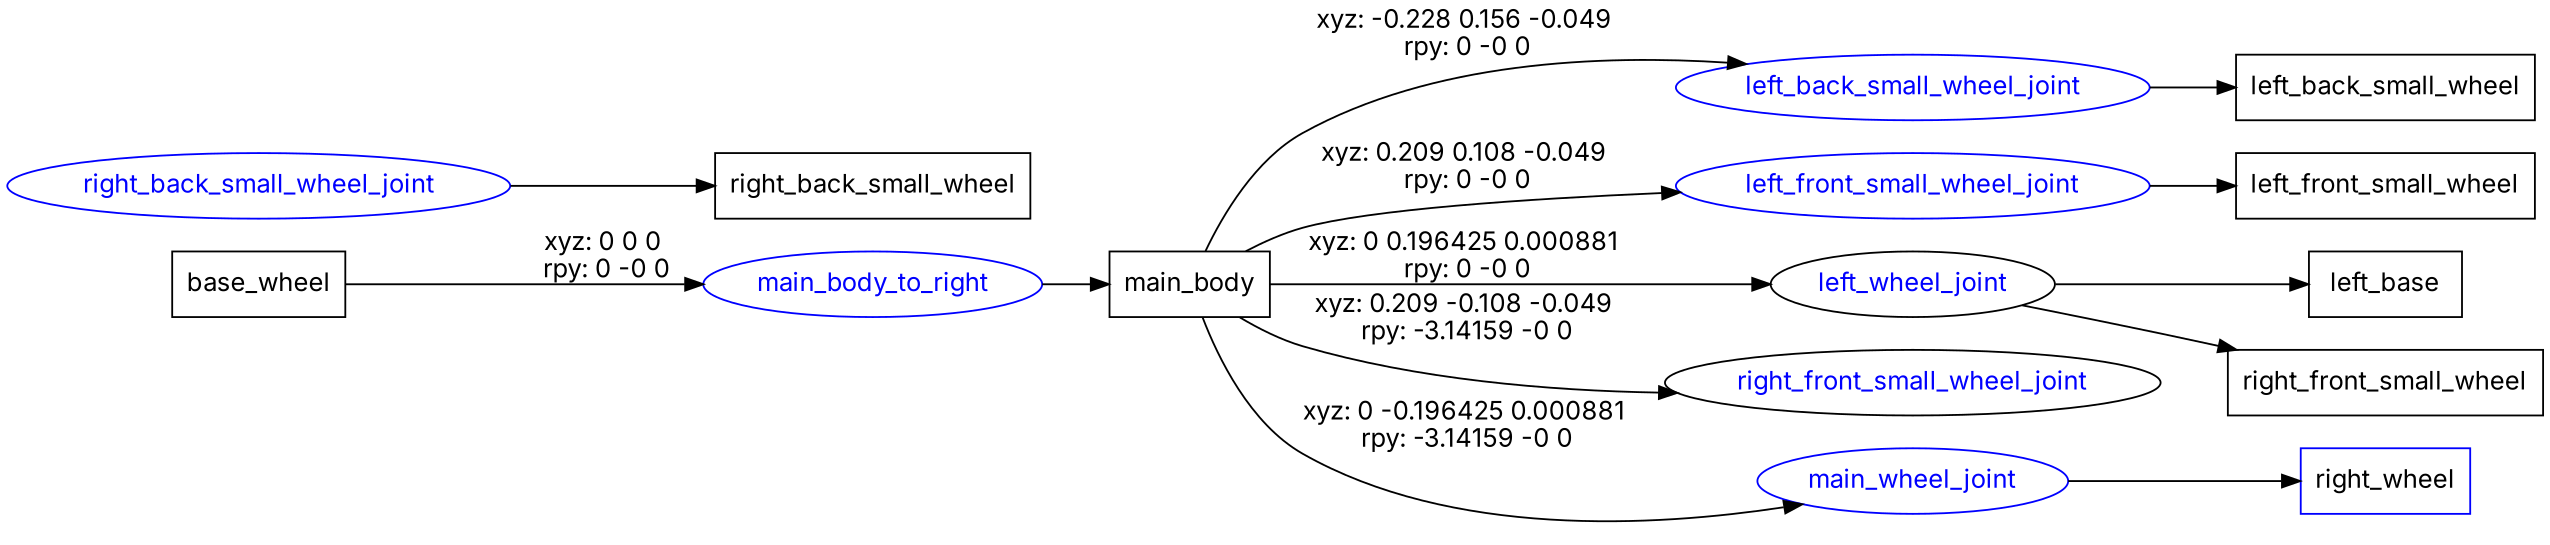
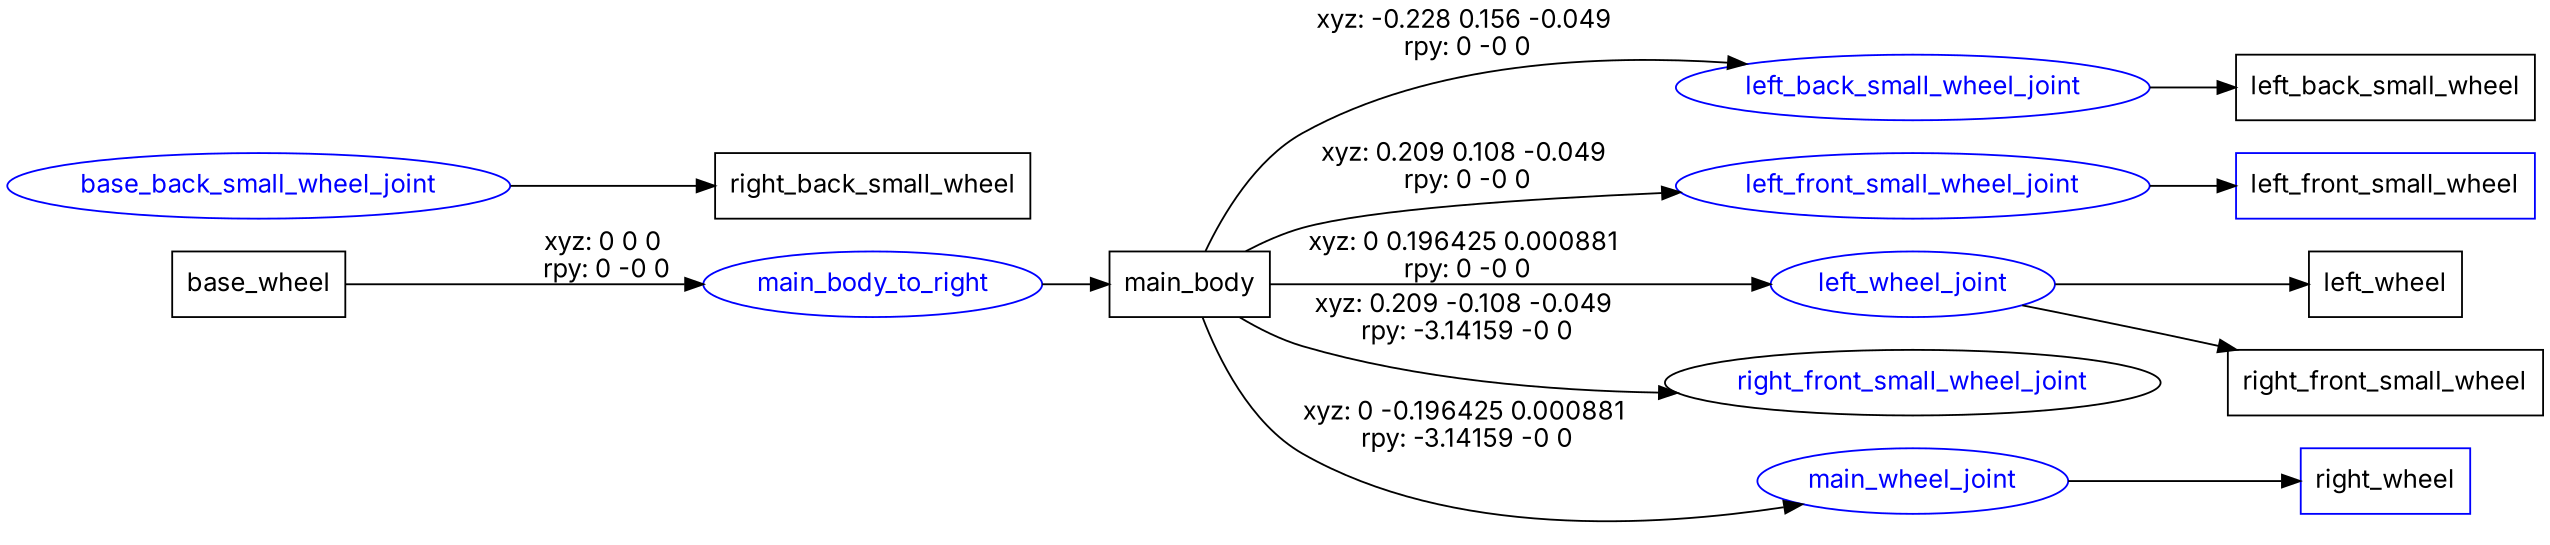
node "right_back_small_wheel_joint": label "right_back_small_wheel_joint" -> "base_back_small_wheel_joint"
node "left_front_small_wheel": color black -> blue
node "left_wheel_joint": color black -> blue
node "left_base": label "left_base" -> "left_wheel"
